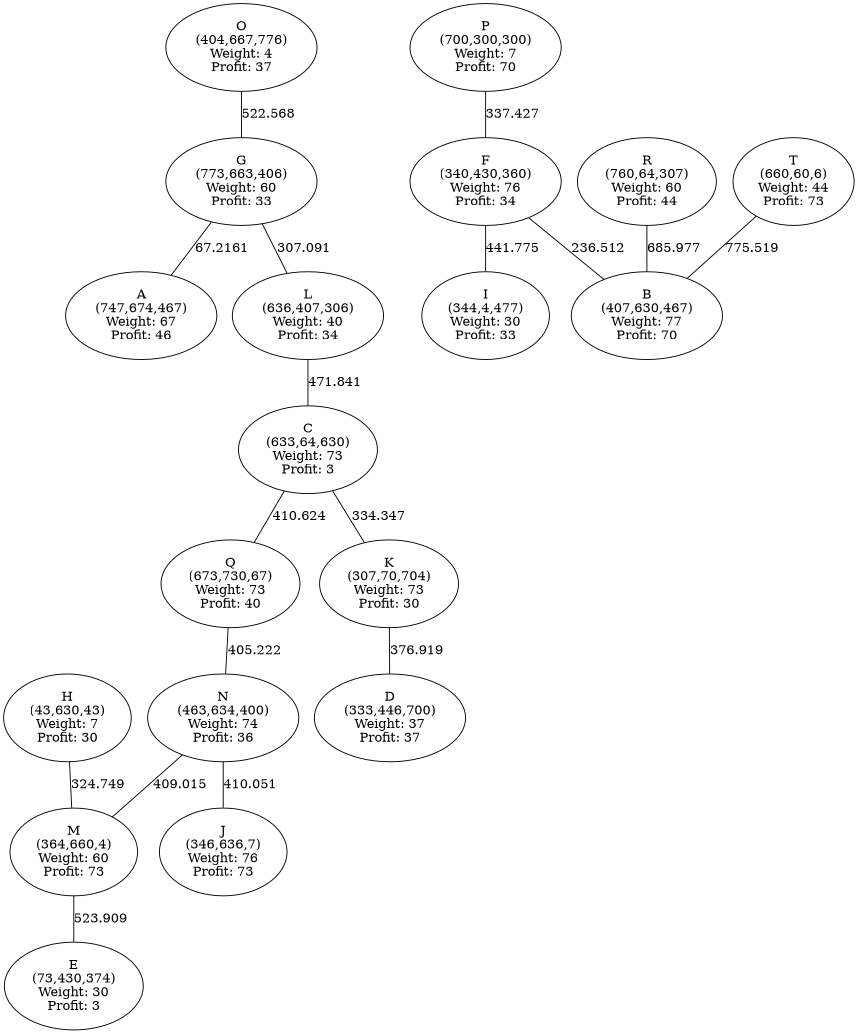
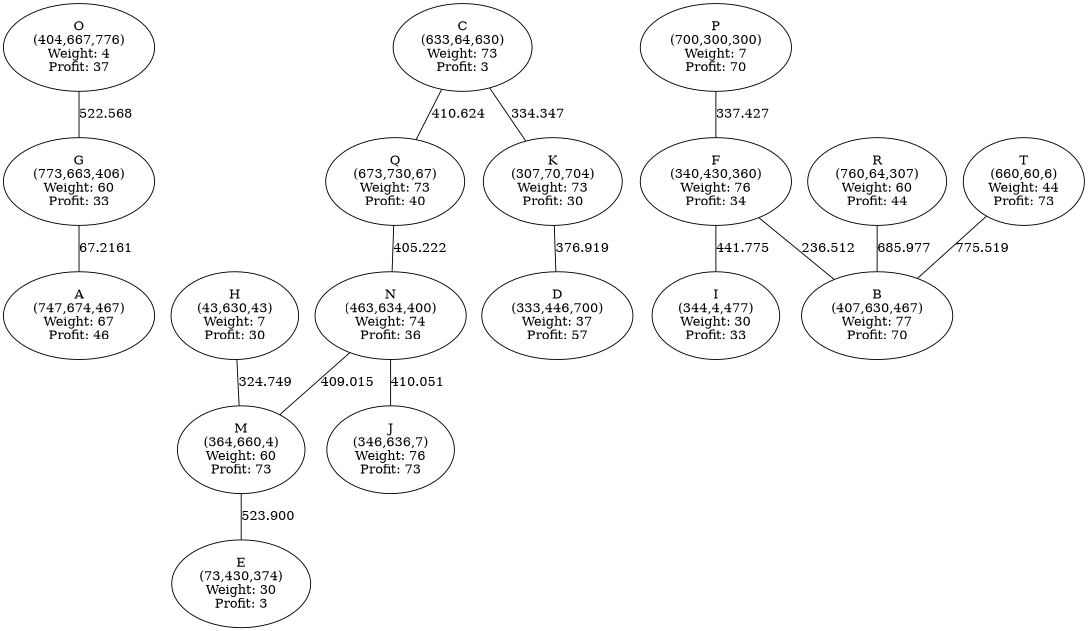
node "L (636,407,306) Weight: 40 Profit: 34": removed
node "D (333,446,700) Weight: 37 Profit: 37": label "D (333,446,700) Weight: 37 Profit: 37" -> "D (333,446,700) Weight: 37 Profit: 57"
edge "M (364,660,4) Weight: 60 Profit: 73" -- "E (73,430,374) Weight: 30 Profit: 3": label "523.909" -> "523.900"
